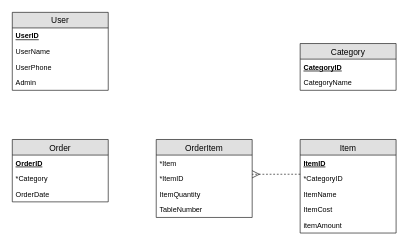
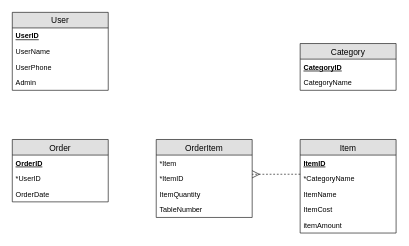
node "*Category": label "*Category" -> "*UserID"
node "*CategoryID": label "*CategoryID" -> "*CategoryName"
